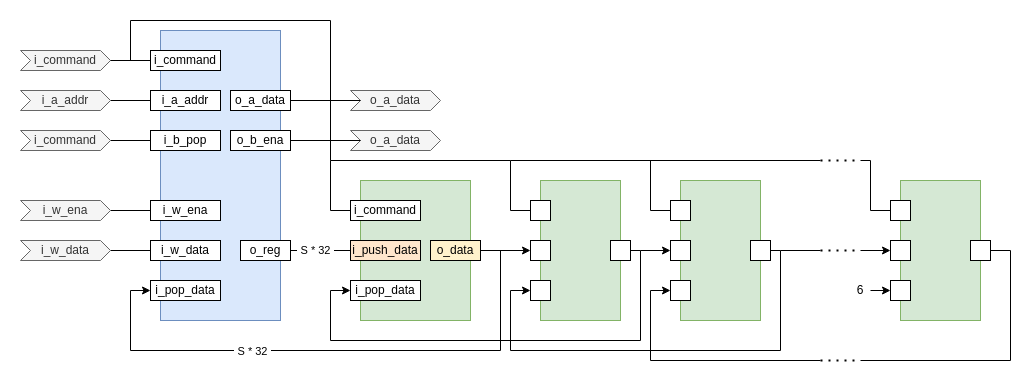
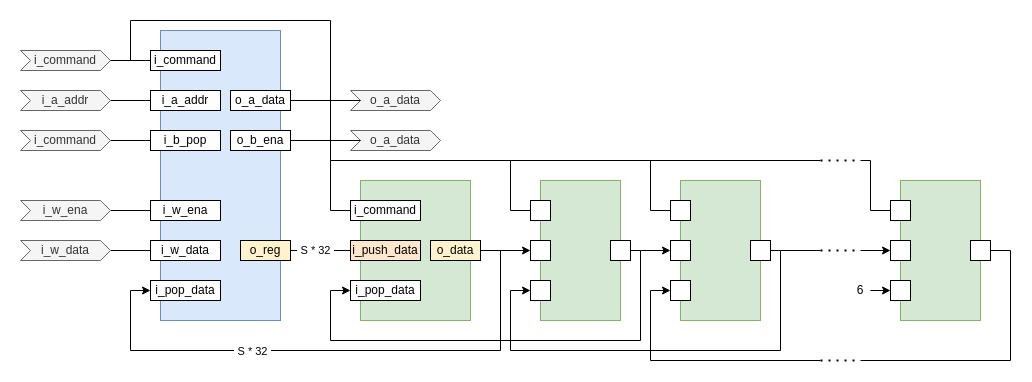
node "o_reg": fillcolor #ffffff -> #fff2cc
